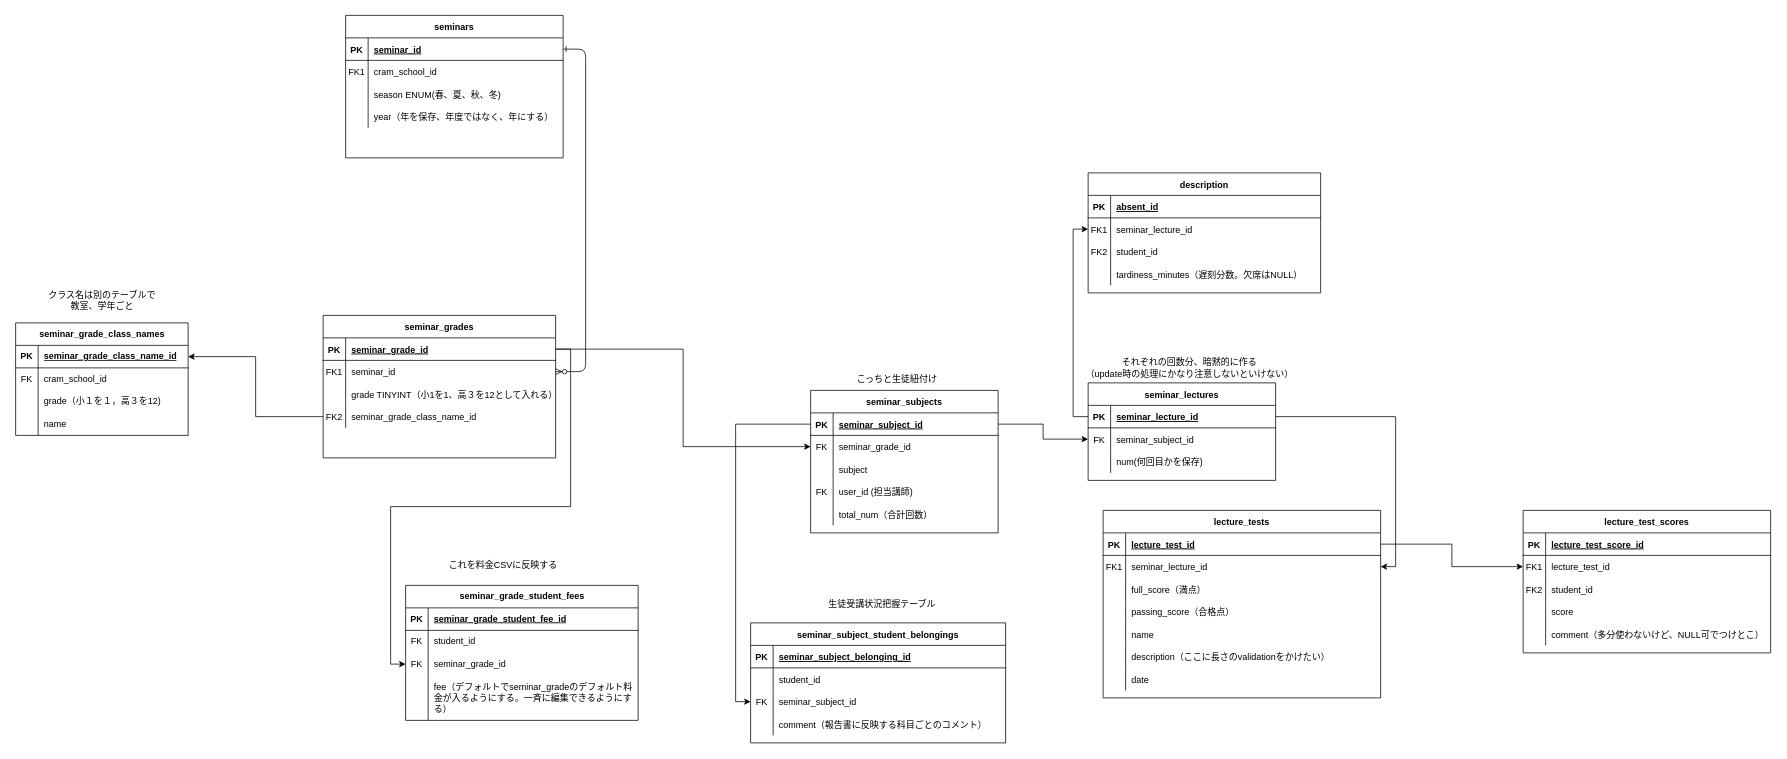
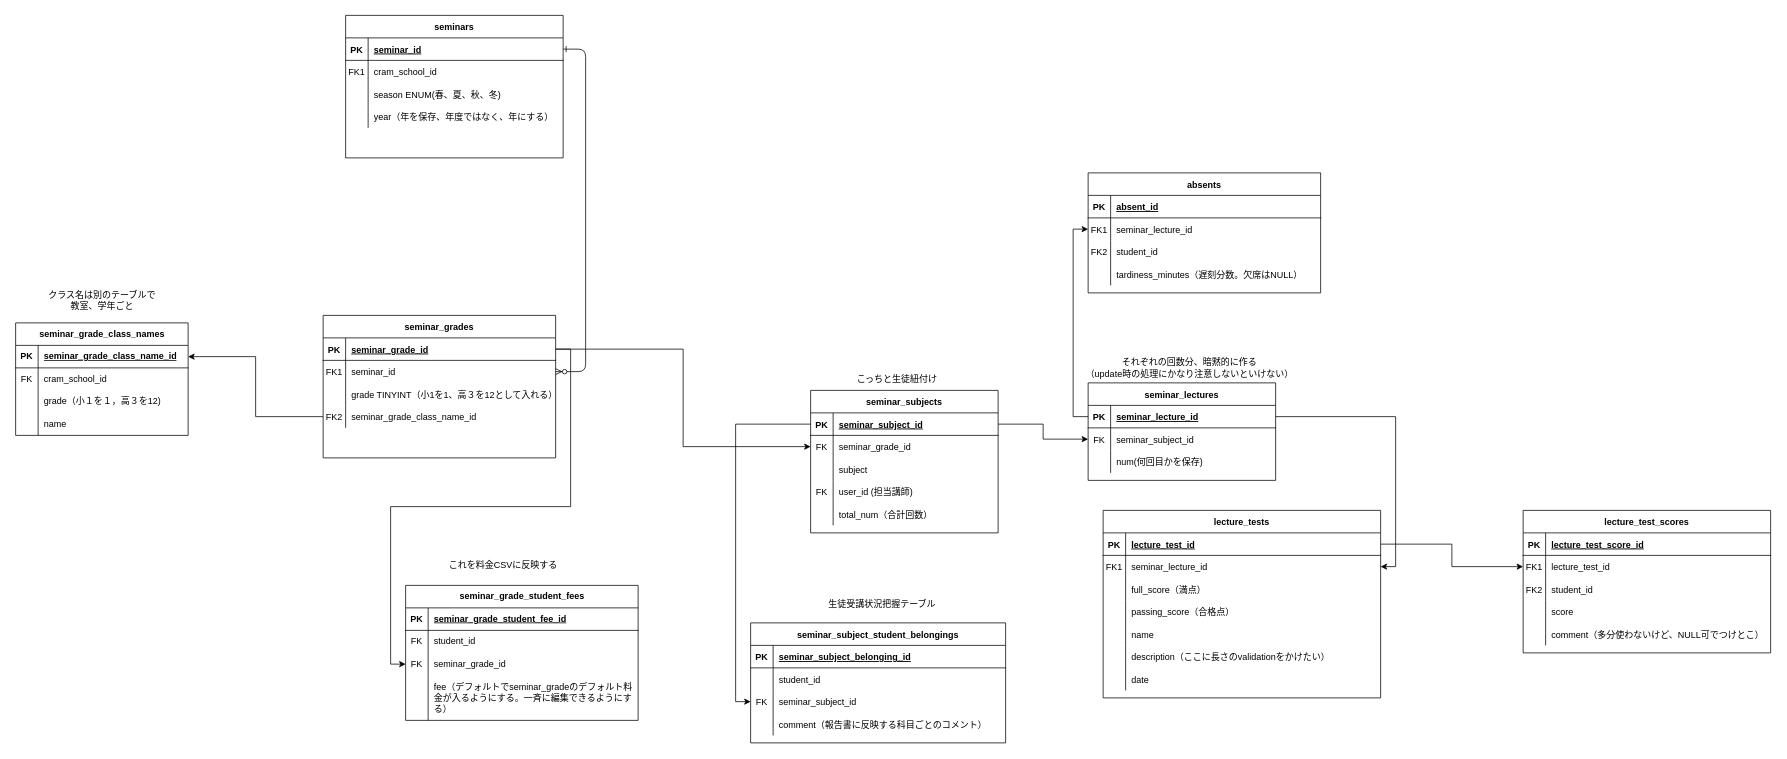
node "description": label "description" -> "absents"
